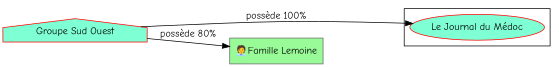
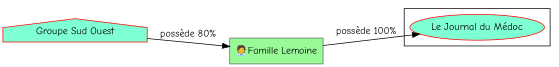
edge "Groupe Sud Ouest" -> "Le Journal du Médoc": now "🧑‍💼Famille Lemoine" -> "Le Journal du Médoc"
